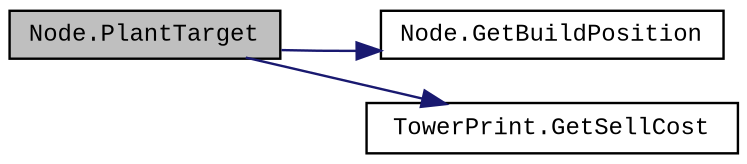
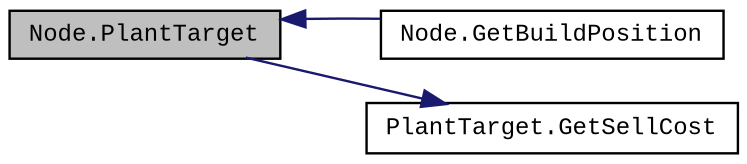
edge "Node.PlantTarget" -> "Node.GetBuildPosition": reversed
node "TowerPrint.GetSellCost": label "TowerPrint.GetSellCost" -> "PlantTarget.GetSellCost"
